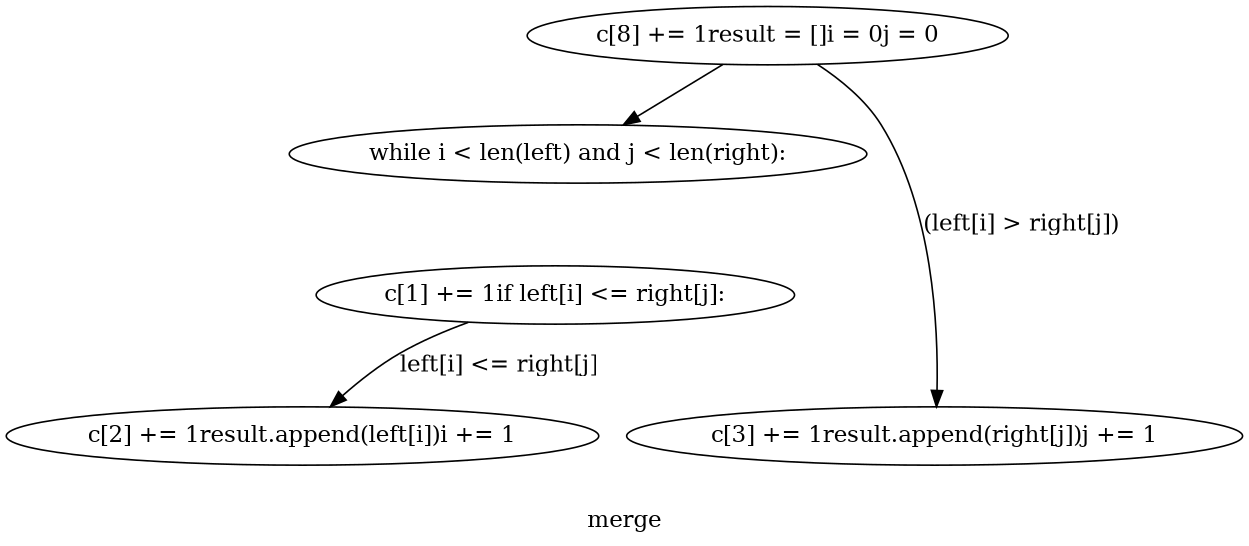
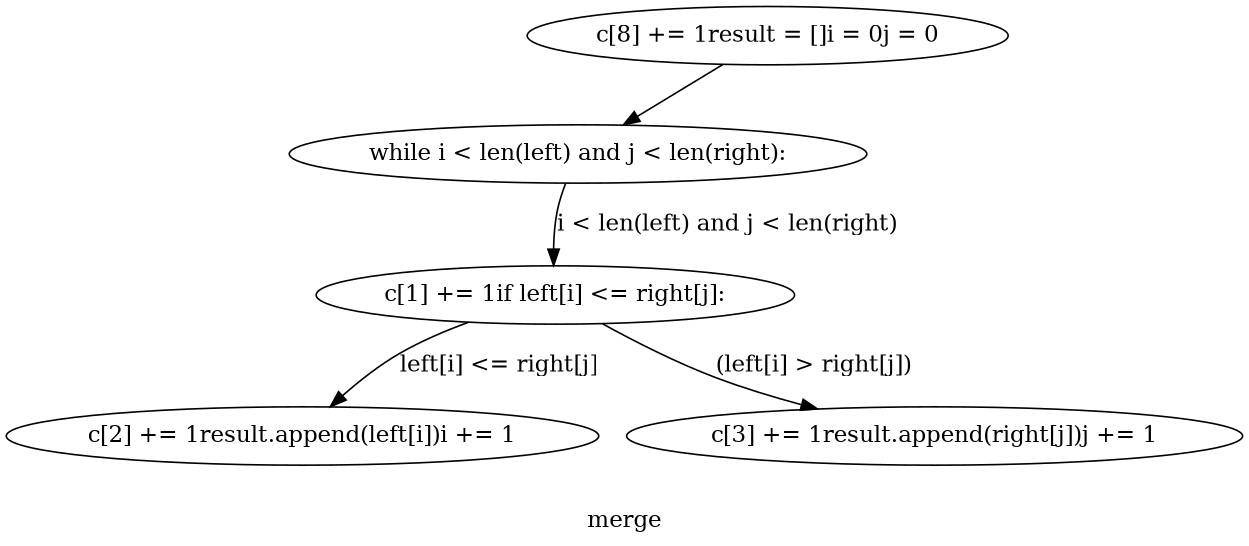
edge "c[8] += 1result = []i = 0j = 0" -> "c[3] += 1result.append(right[j])j += 1": now "c[1] += 1if left[i] <= right[j]:" -> "c[3] += 1result.append(right[j])j += 1"
edge "while i < len(left) and j < len(right):" -> "c[1] += 1if left[i] <= right[j]:": added, label "i < len(left) and j < len(right)"
